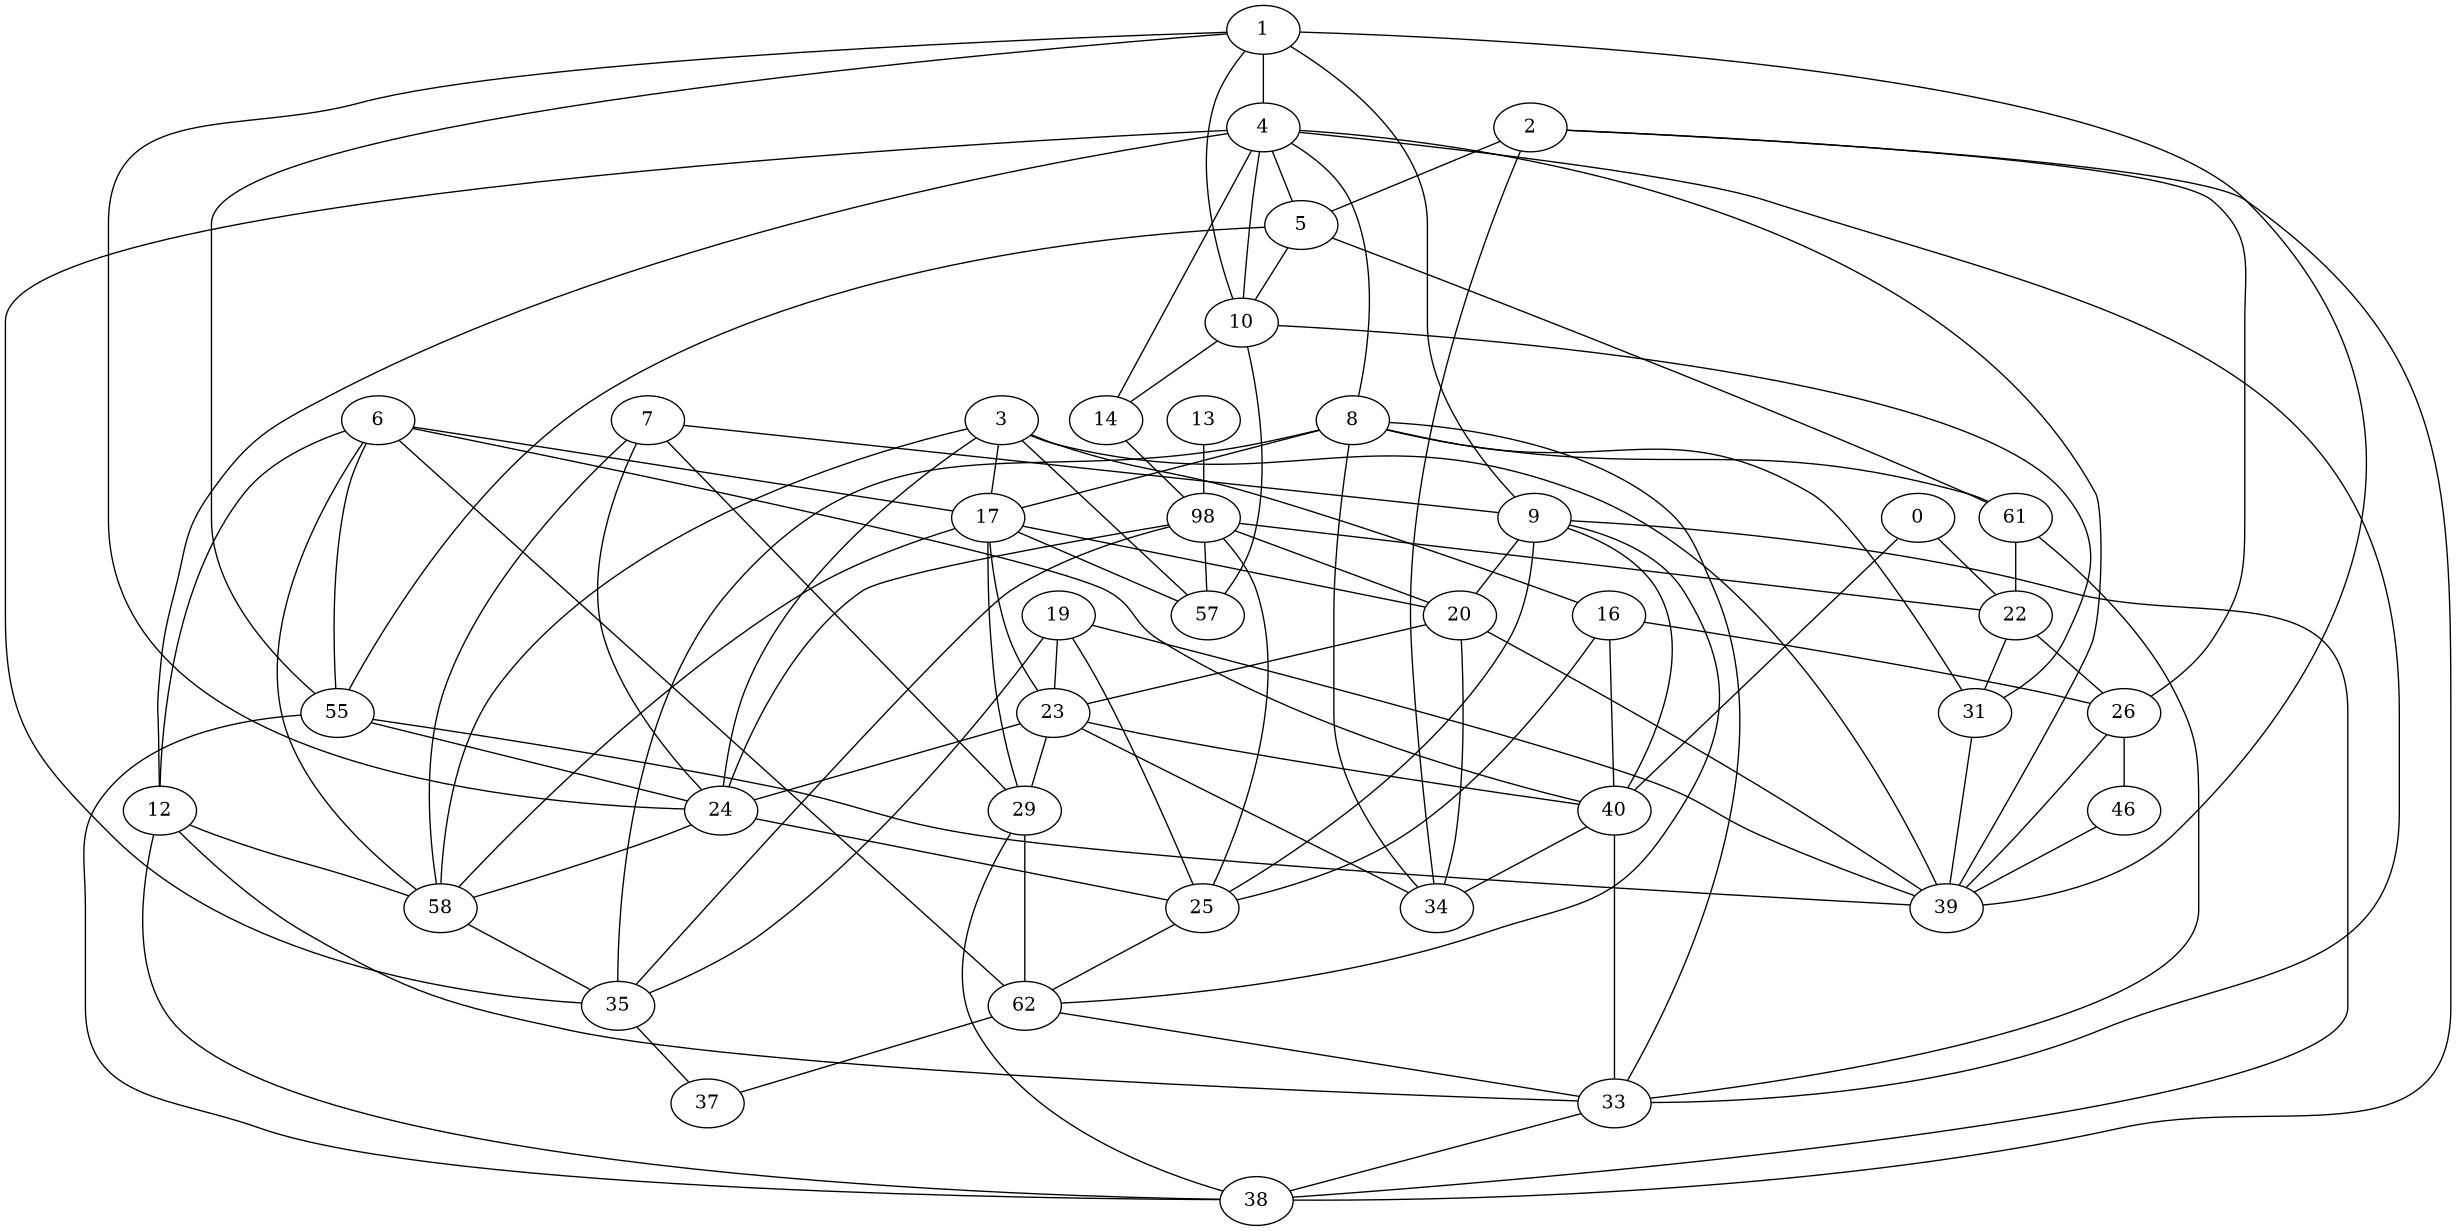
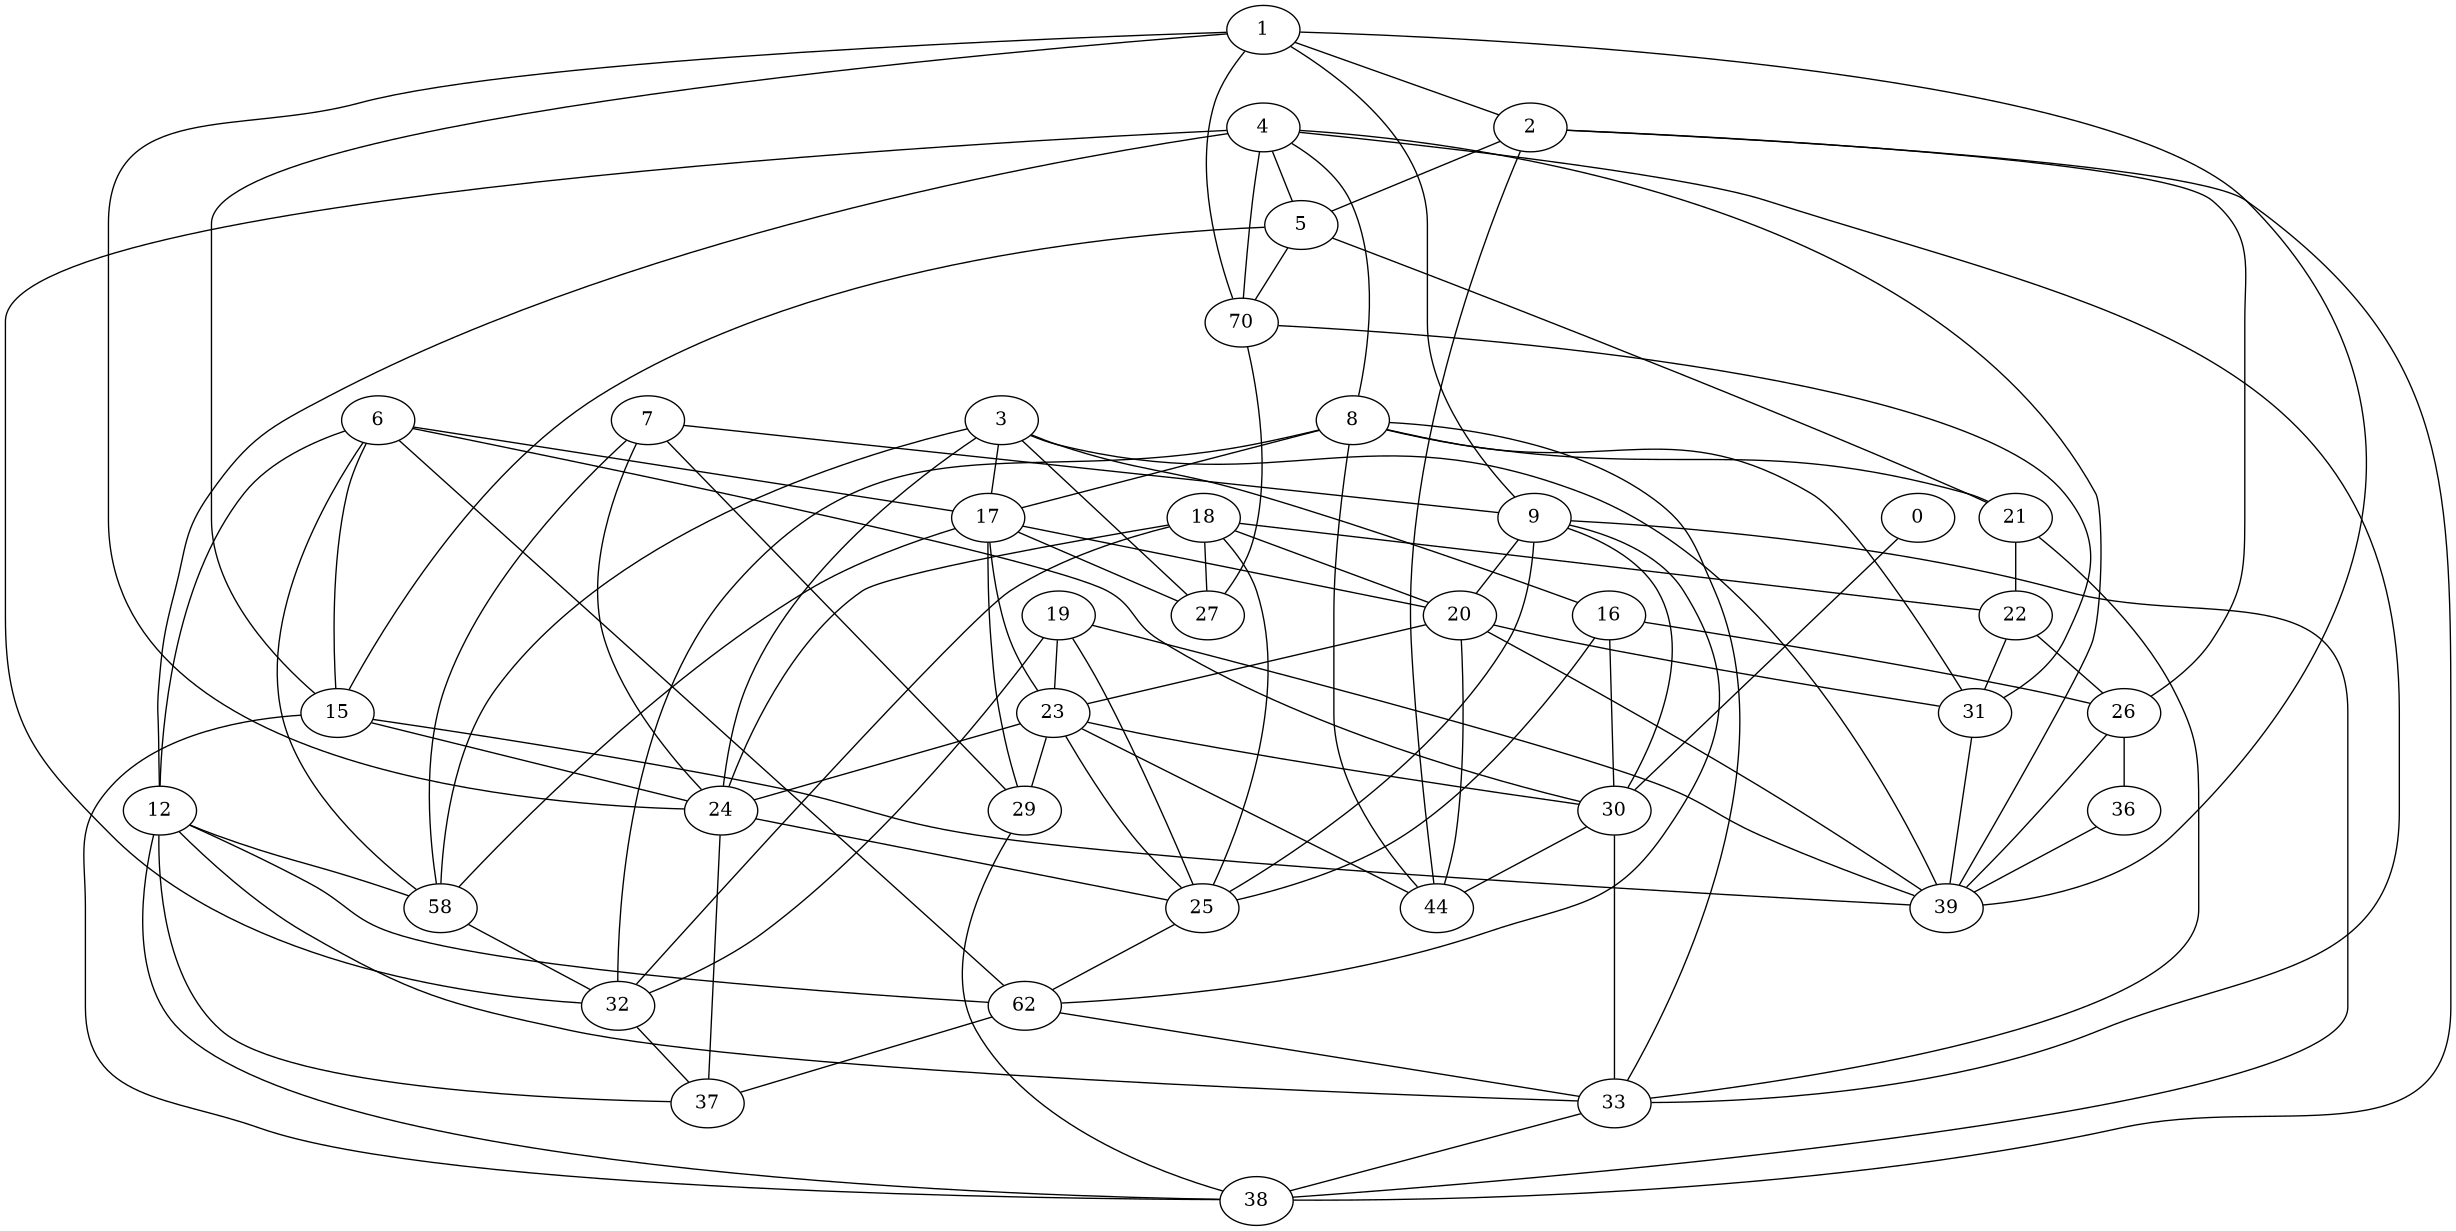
edge "1" -- "4": now "1" -- "2"
node "10": label "10" -> "70"
node "14": removed
node "13": removed
node "98": label "98" -> "18"
node "61": label "61" -> "21"
edge "0" -- "22": removed
node "57": label "57" -> "27"
edge "20" -- "31": added
node "55": label "55" -> "15"
node "40": label "40" -> "30"
node "46": label "46" -> "36"
edge "23" -- "25": added
edge "24" -- "58": now "24" -- "37"
edge "29" -- "62": now "12" -- "62"
node "34": label "34" -> "44"
node "35": label "35" -> "32"
edge "12" -- "37": added
